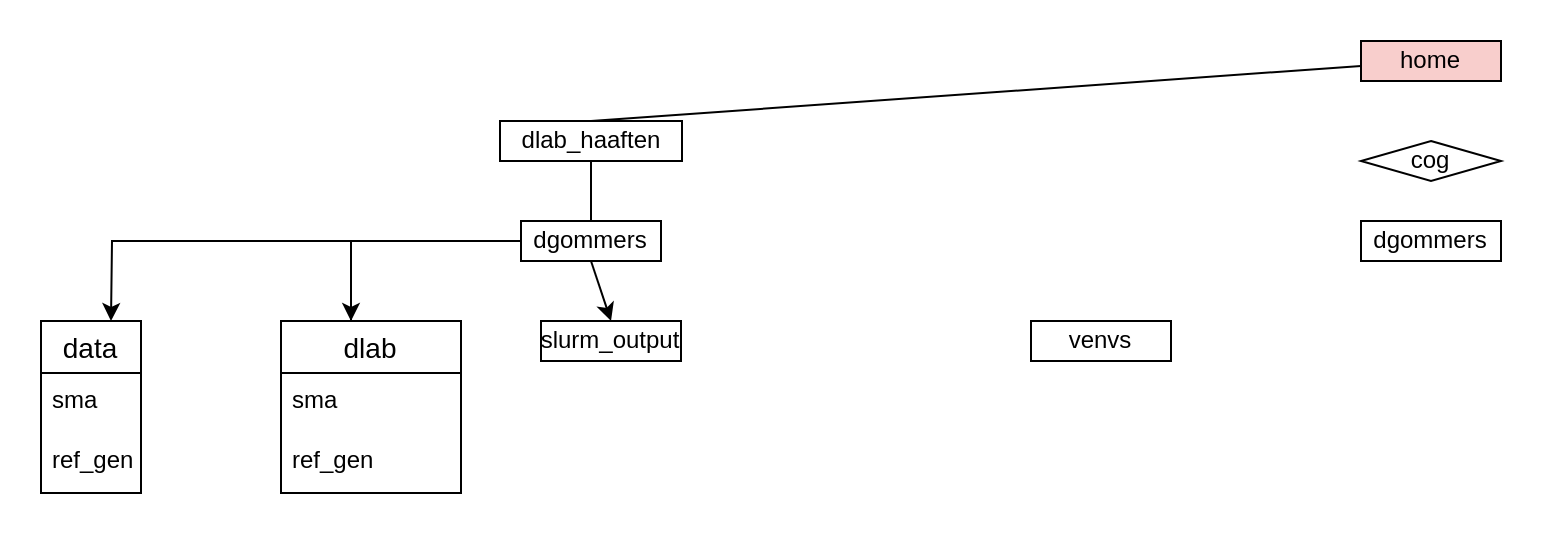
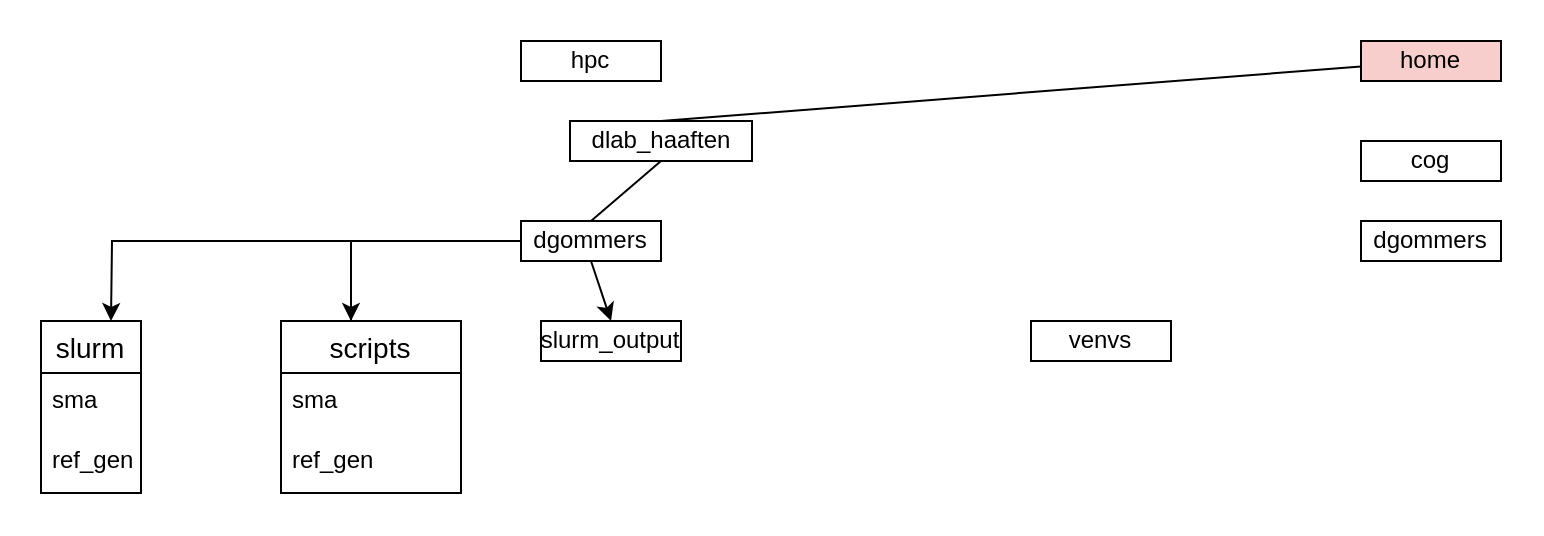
node "hpc": added
node "dlab_haaften": moved (591, 141) -> (661, 141)
node "cog": shape diamond -> rectangle
node "data": label "data" -> "slurm"
node "dlab": label "dlab" -> "scripts"
